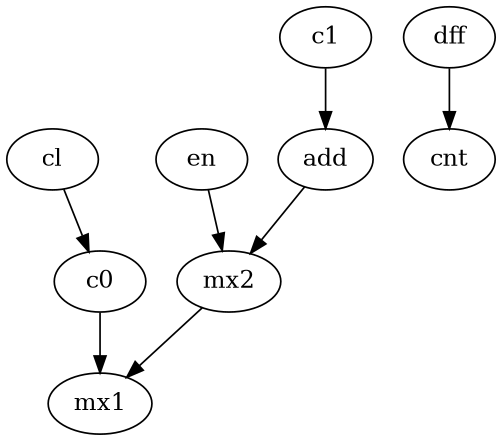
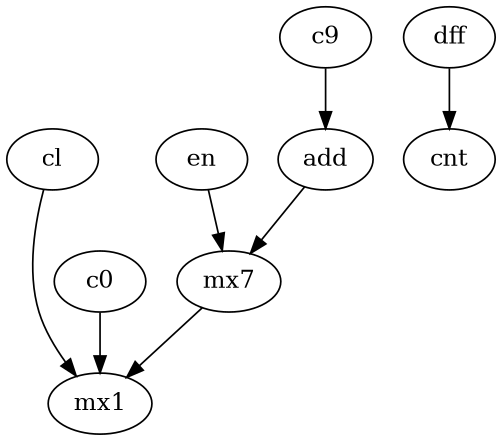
node "c1": label "c1" -> "c9"
edge "cl" -> "c0": now "cl" -> "mx1"
node "mx2": label "mx2" -> "mx7"
